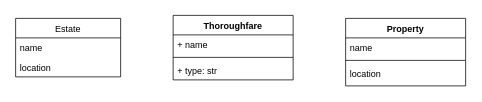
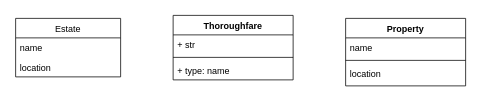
node "+ name": label "+ name" -> "+ str"
node "+ type: str": label "+ type: str" -> "+ type: name"
